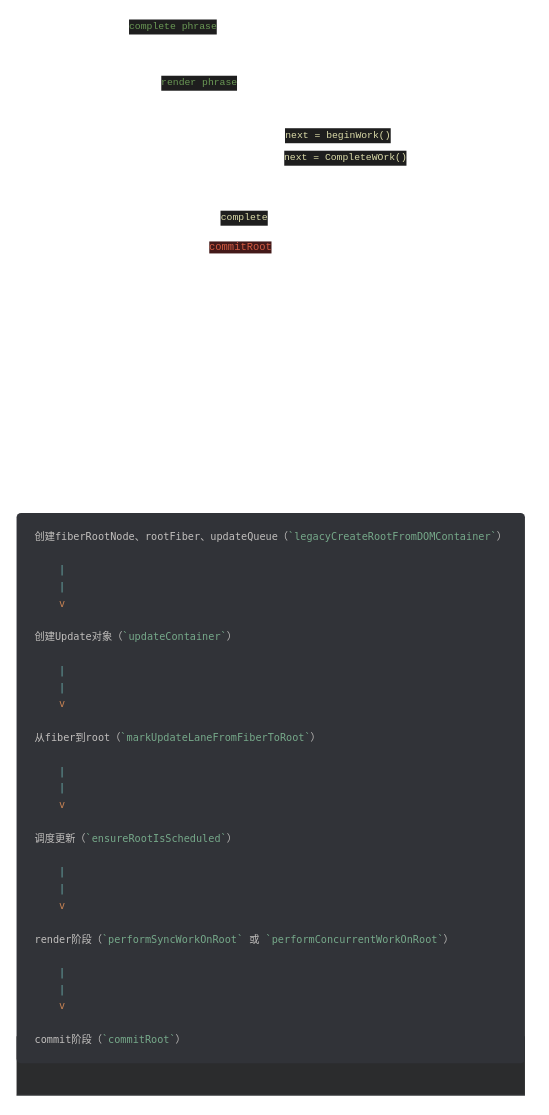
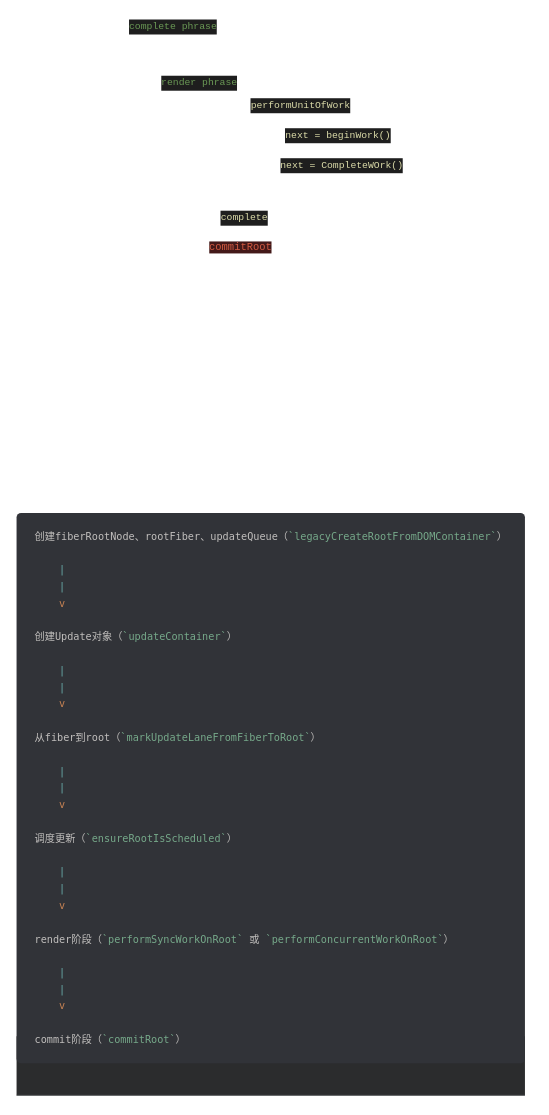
node "performUnitOfWork": added
node "next = CompleteWOrk()": moved (345, 158) -> (342, 165)
